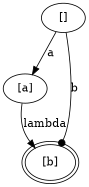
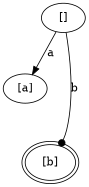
edge "[a]" -> "[b]": removed, label "lambda"
